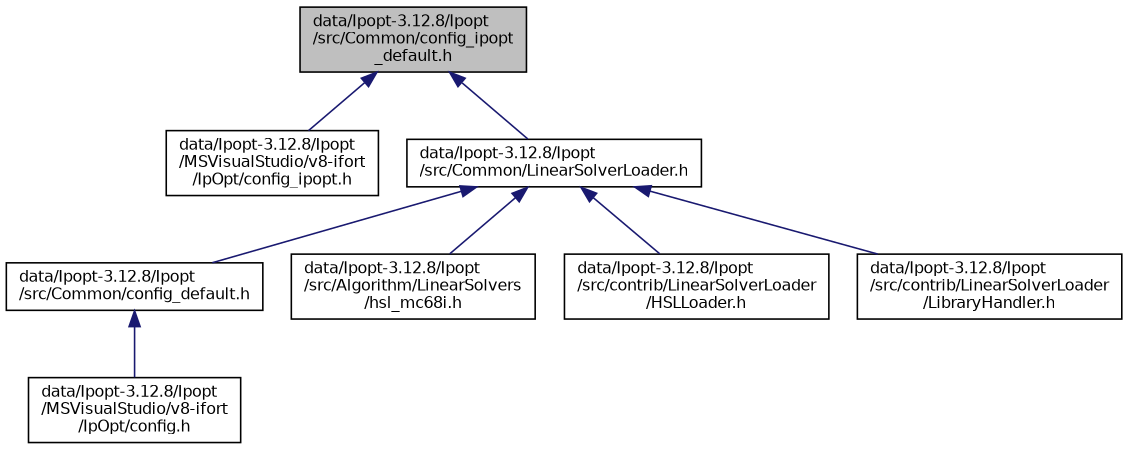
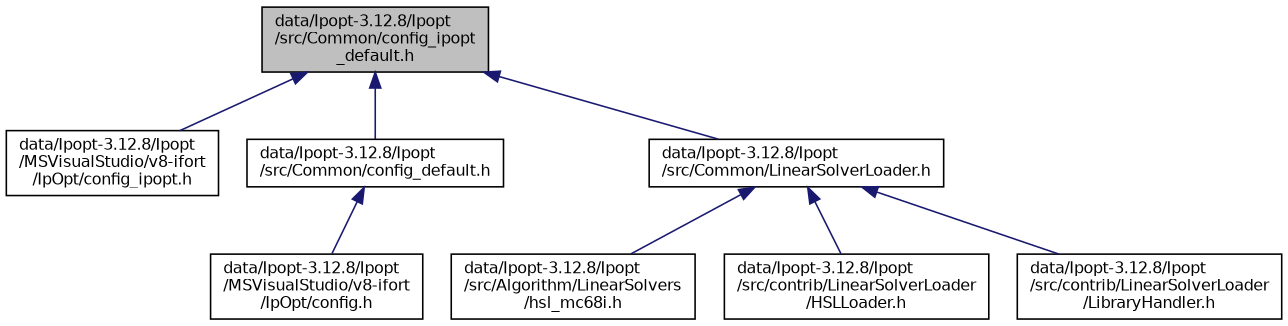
edge "data/Ipopt-3.12.8/Ipopt /src/Common/config_default.h" -> "data/Ipopt-3.12.8/Ipopt /src/Common/LinearSolverLoader.h": now "data/Ipopt-3.12.8/Ipopt /src/Common/config_default.h" -> "data/Ipopt-3.12.8/Ipopt /src/Common/config_ipopt _default.h"
